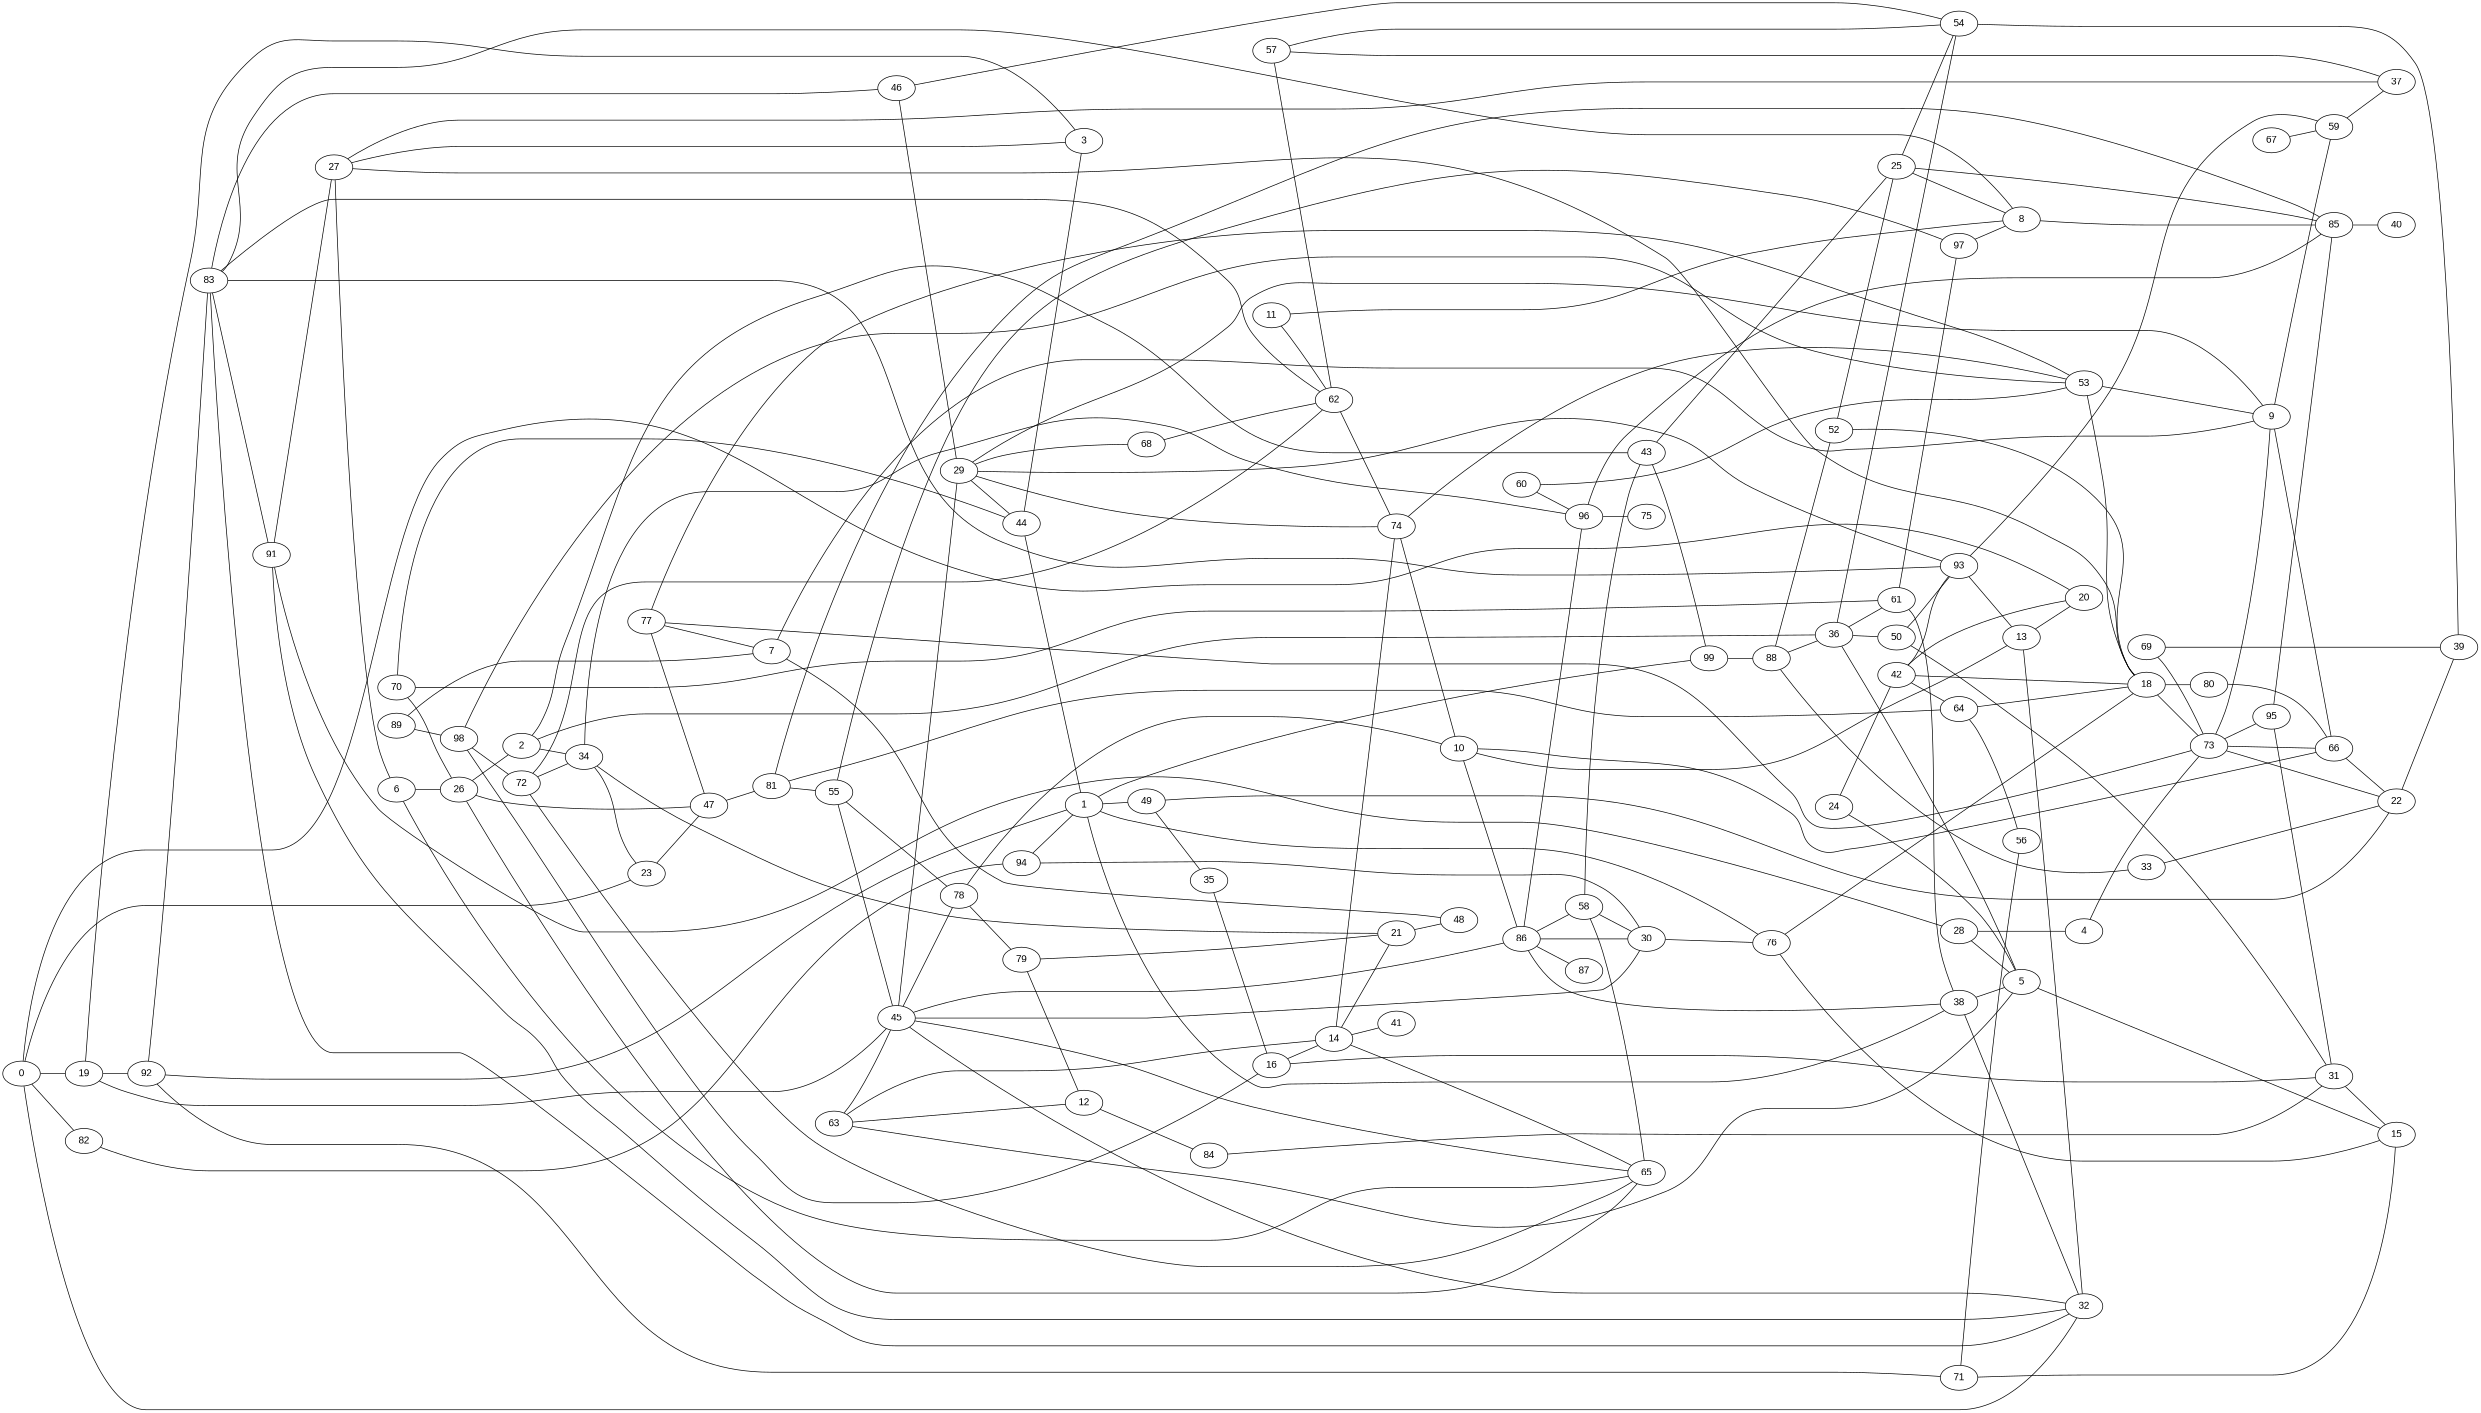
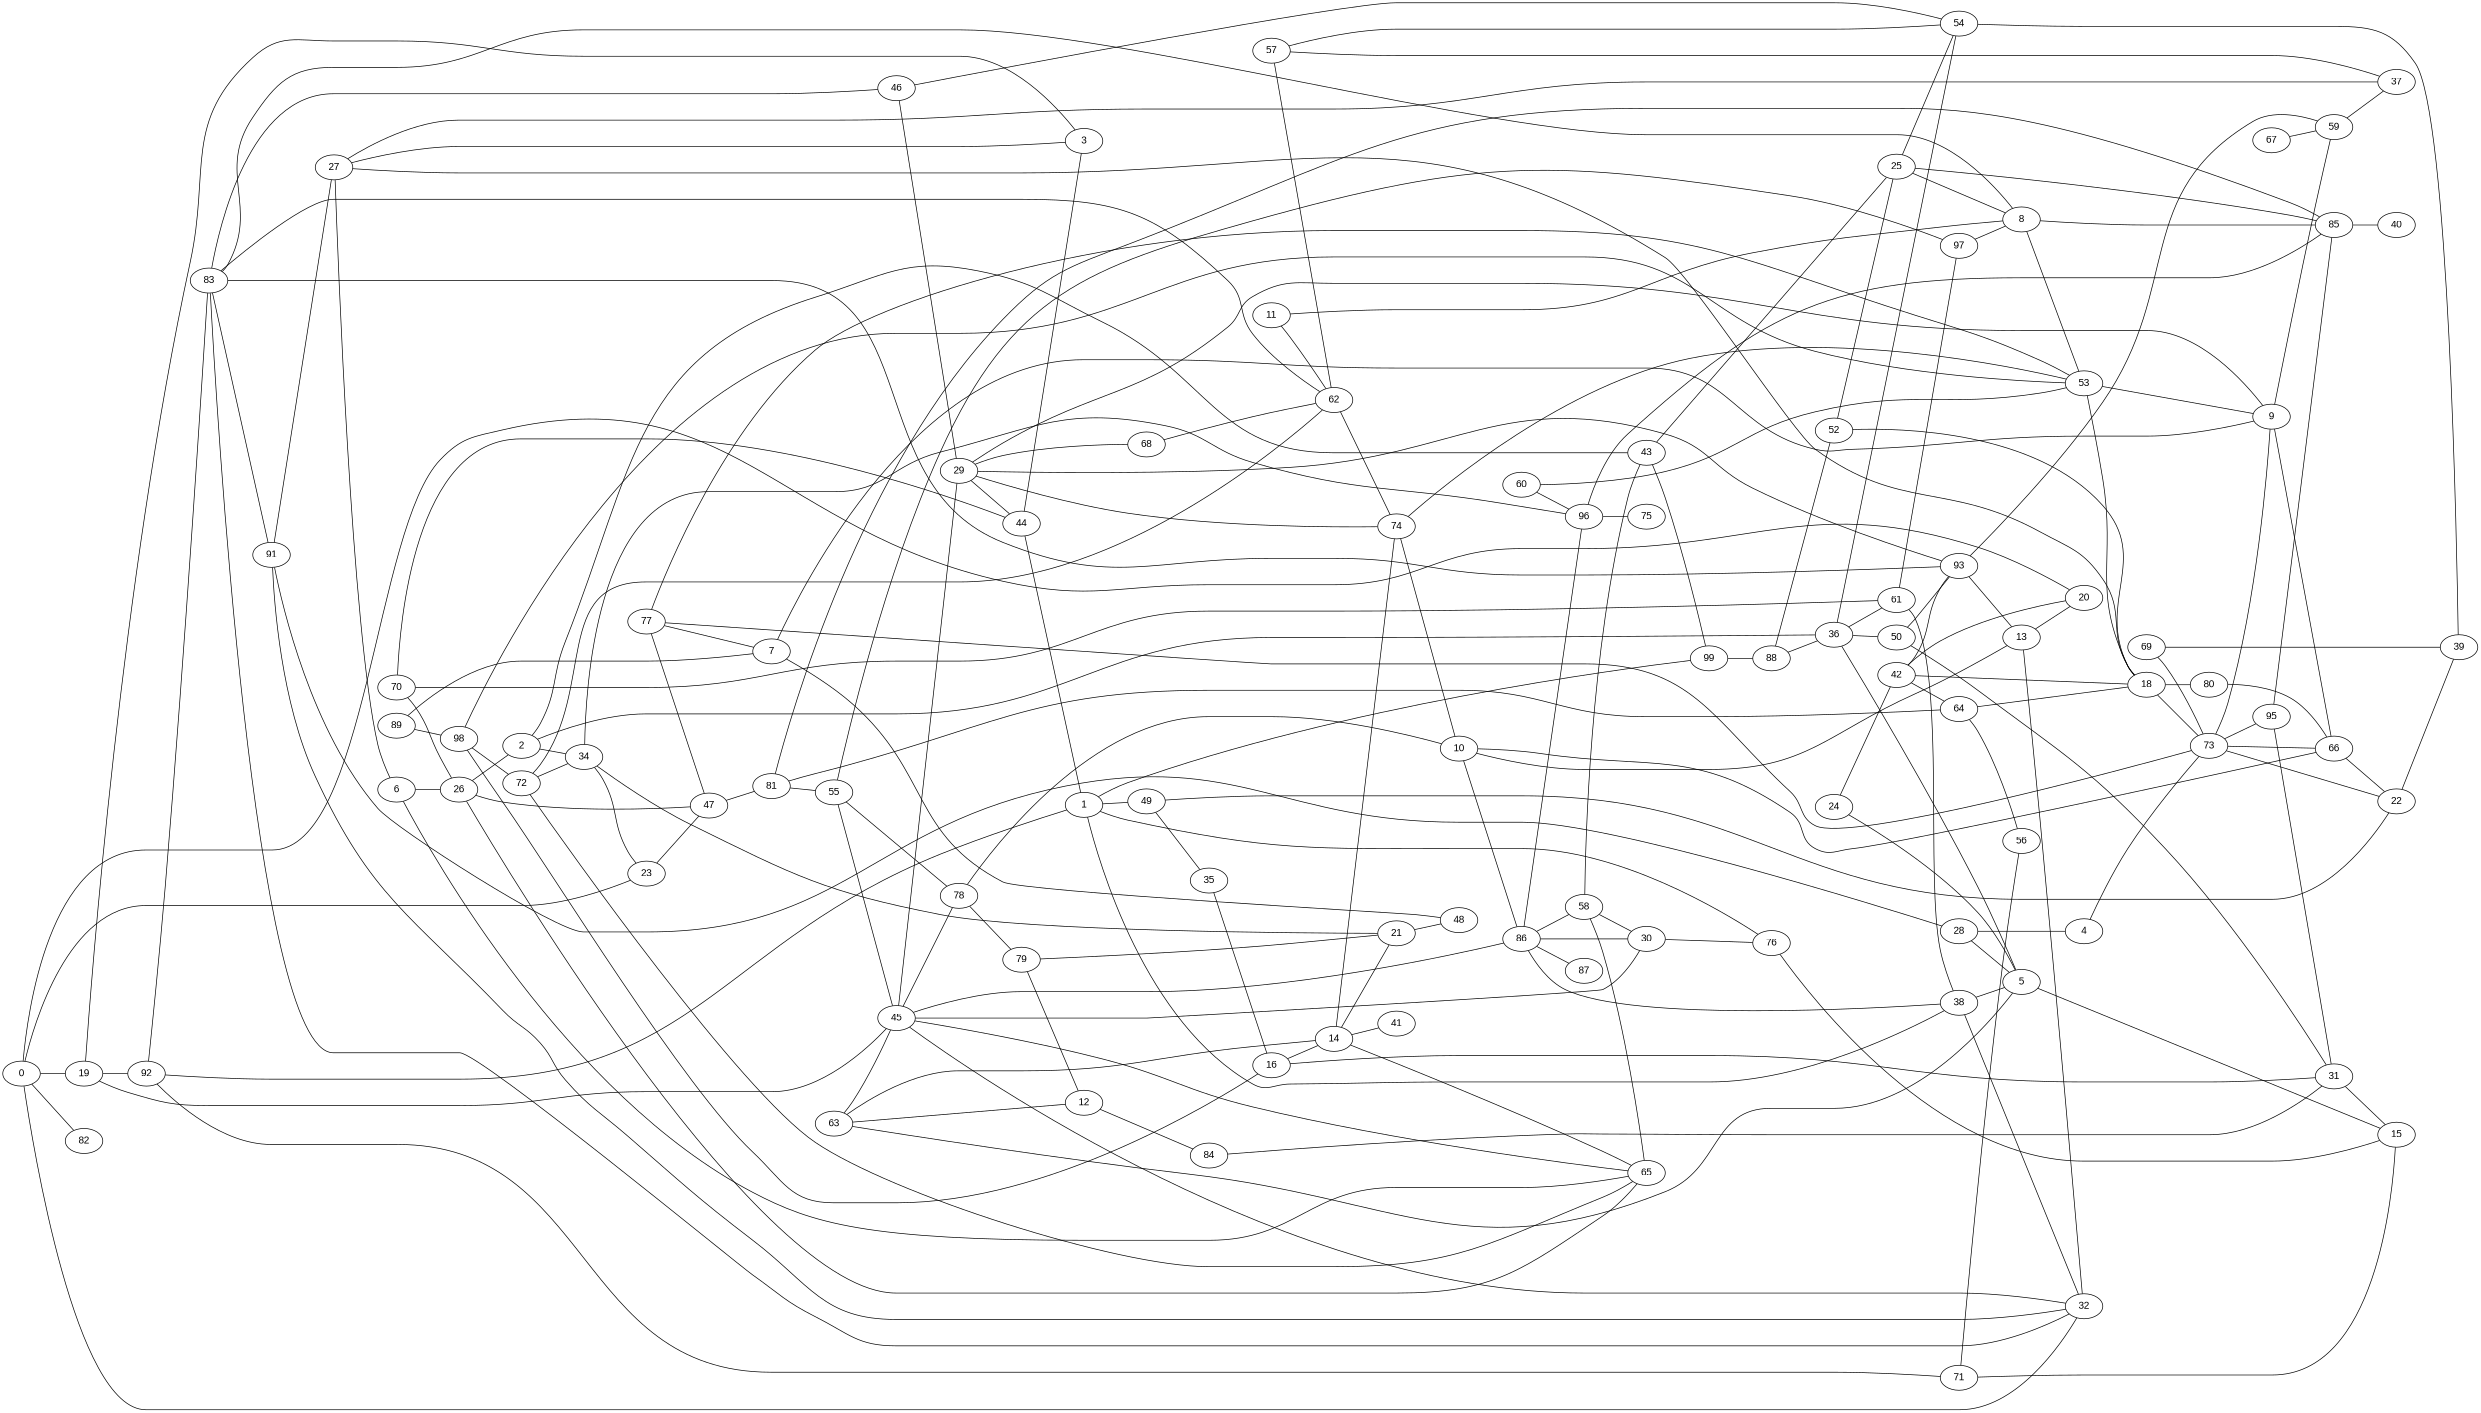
edge "8" -- "53": added
edge "18" -- "76": removed
node "94": removed
node "33": removed
